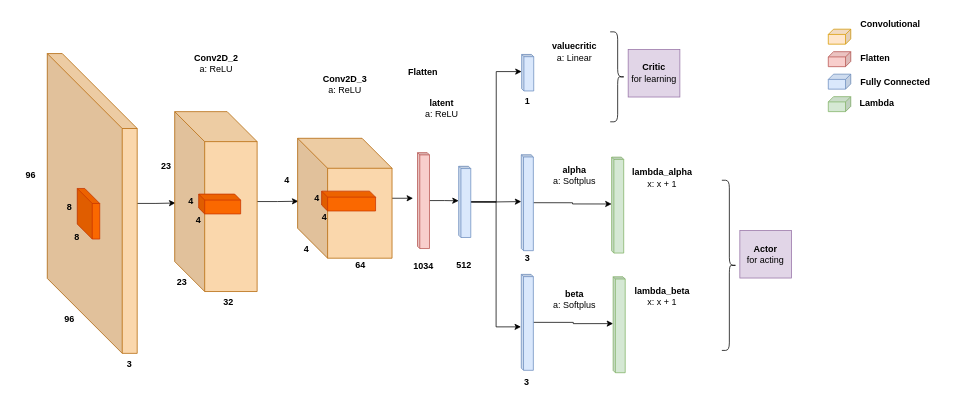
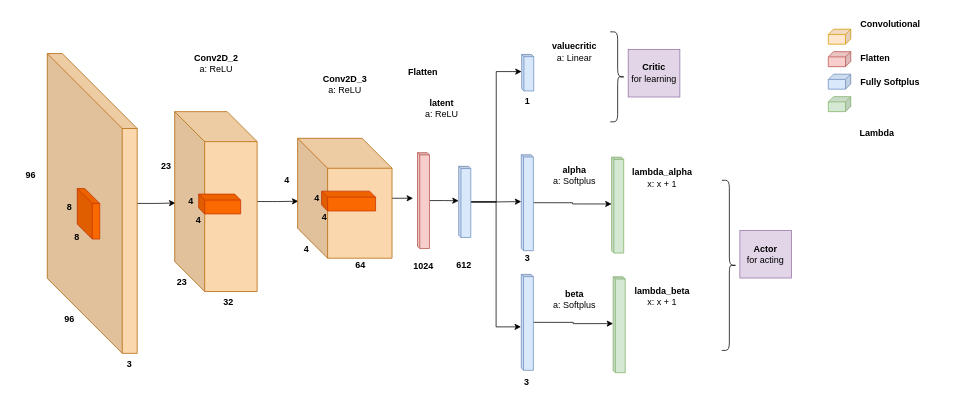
node "Fully Connected": label "Fully Connected" -> "Fully Softplus"
node "Lambda": moved (910, 103) -> (910, 133)
node "512": label "512" -> "612"
node "1034": label "1034" -> "1024"
